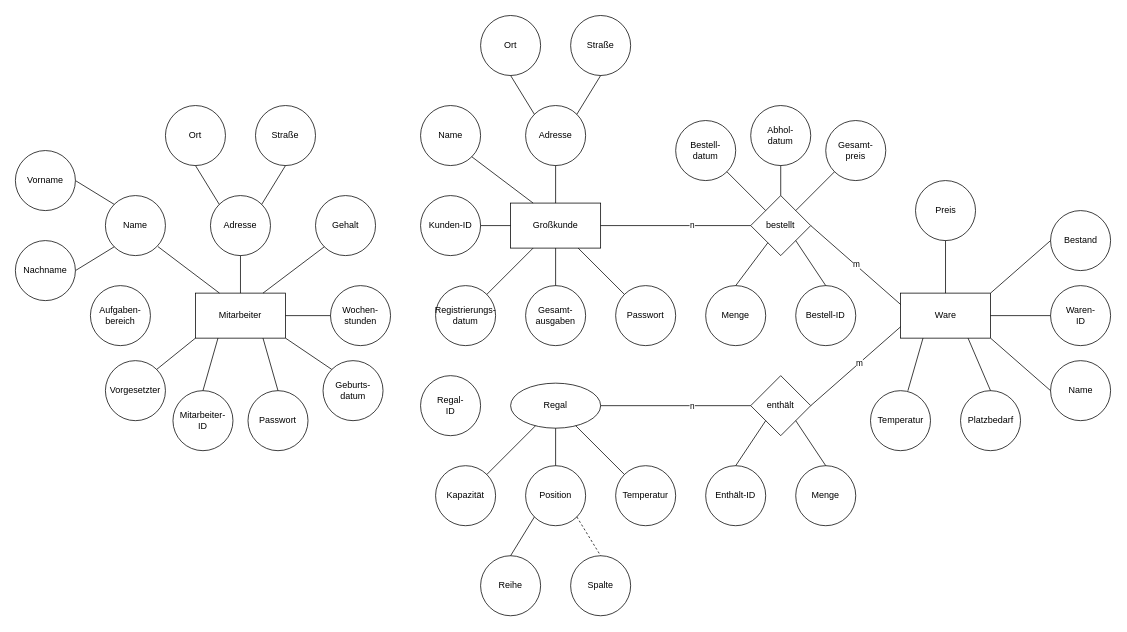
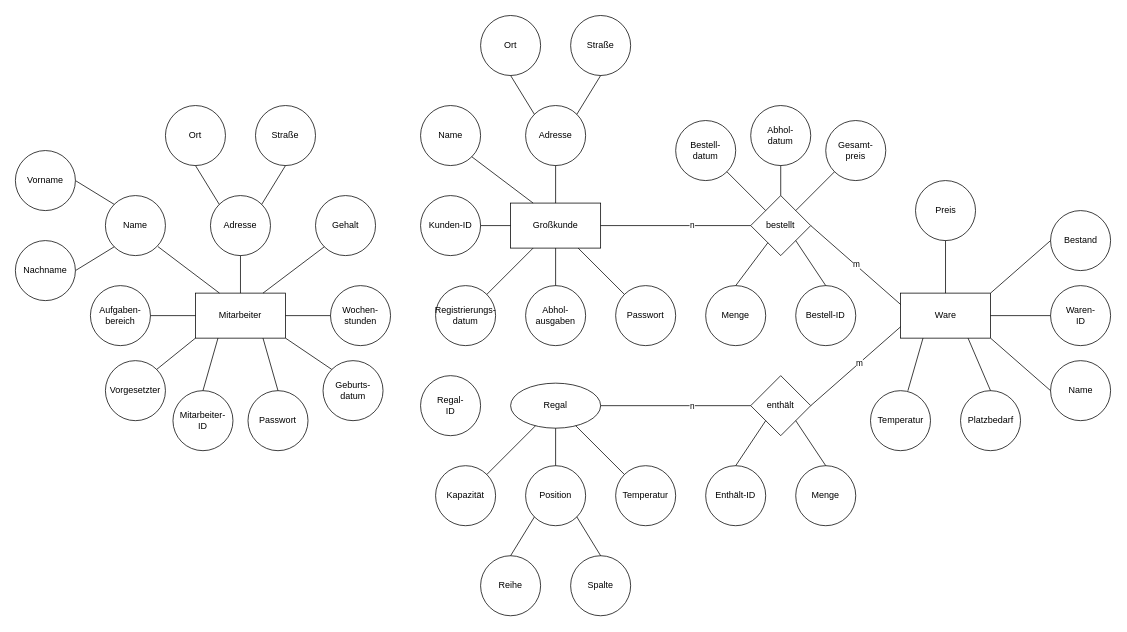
edge "Aufgaben- bereich" -- "Mitarbeiter": added
node "Gesamt- ausgaben": label "Gesamt- ausgaben" -> "Abhol- ausgaben"
edge "Position" -- "Spalte": style dashed -> solid
